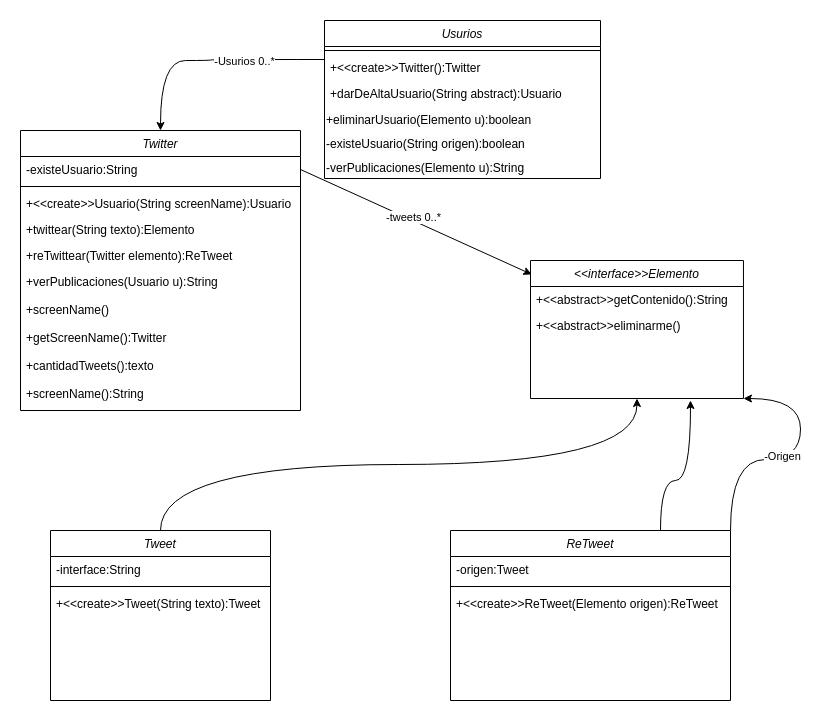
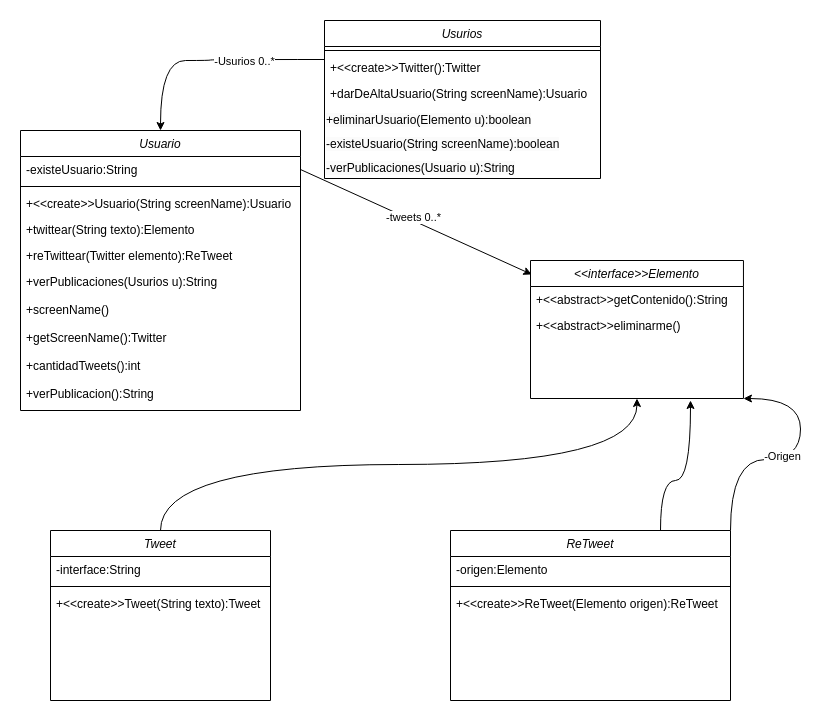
node "+darDeAltaUsuario(String abstract):Usuario": label "+darDeAltaUsuario(String abstract):Usuario" -> "+darDeAltaUsuario(String screenName):Usuario"
node "Twitter": label "Twitter" -> "Usuario"
node "-existeUsuario(String origen):boolean": label "-existeUsuario(String origen):boolean" -> "-existeUsuario(String screenName):boolean"
node "-verPublicaciones(Elemento u):String": label "-verPublicaciones(Elemento u):String" -> "-verPublicaciones(Usuario u):String"
node "+verPublicaciones(Usuario u):String": label "+verPublicaciones(Usuario u):String" -> "+verPublicaciones(Usurios u):String"
node "+cantidadTweets():texto": label "+cantidadTweets():texto" -> "+cantidadTweets():int"
node "+screenName():String": label "+screenName():String" -> "+verPublicacion():String"
node "-origen:Tweet": label "-origen:Tweet" -> "-origen:Elemento"
